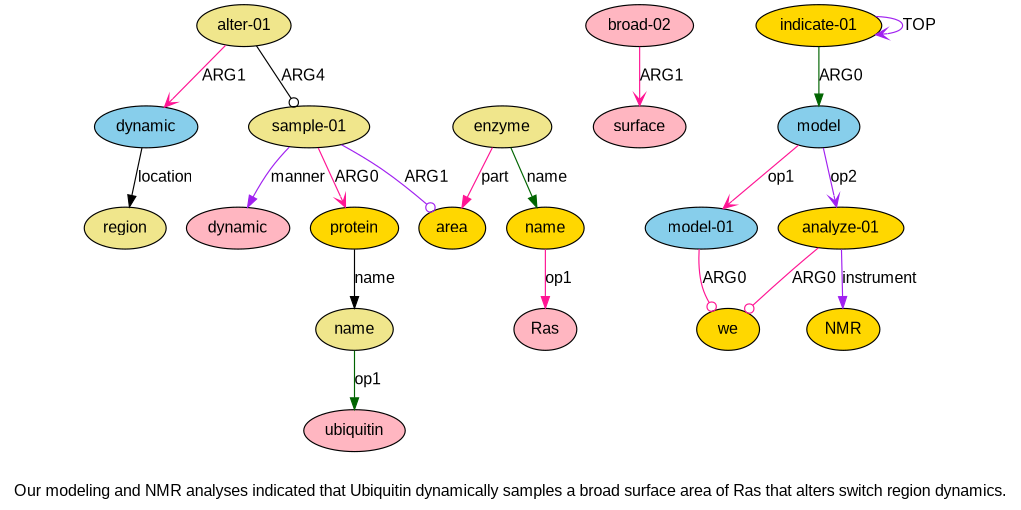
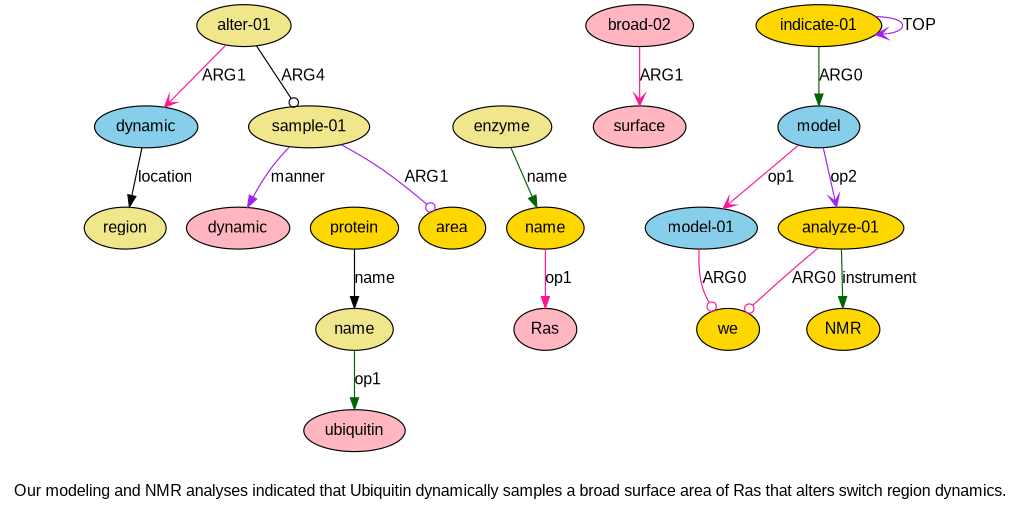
edge "sample-01" -> "protein": removed, label "ARG0"
edge "enzyme" -> "area": removed, label "part"
edge "analyze-01" -> "NMR": color purple -> darkgreen
